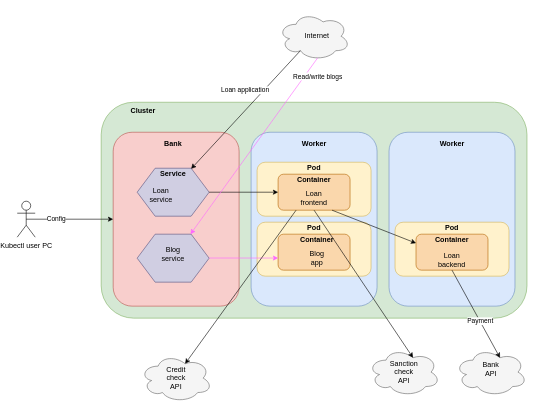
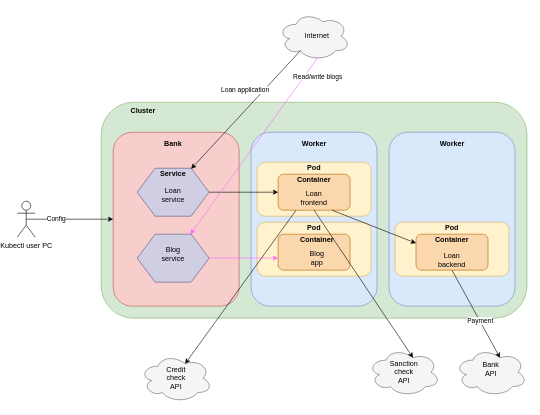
node "Loan service": moved (161, 195) -> (173, 195)
